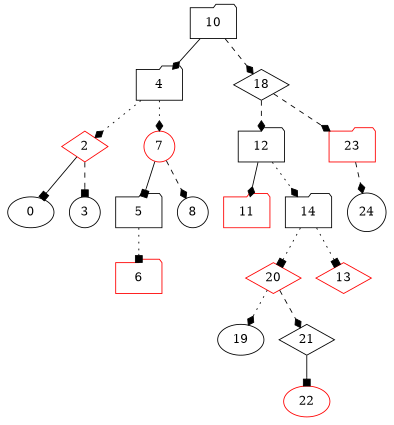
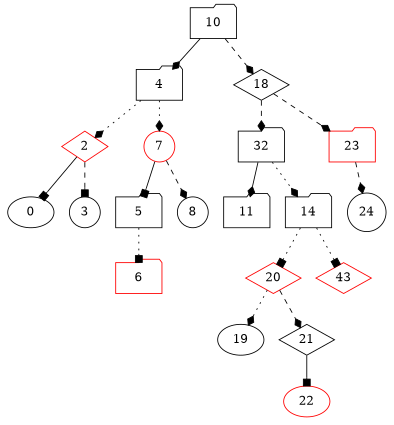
node "12": label "12" -> "32"
node "11": color red -> black
node "13": label "13" -> "43"
